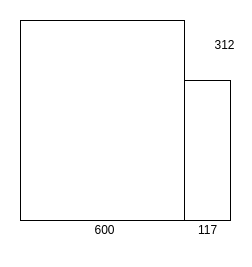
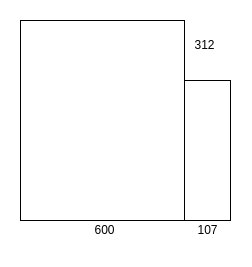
node "312": moved (225, 46) -> (205, 46)
node "117": label "117" -> "107"
